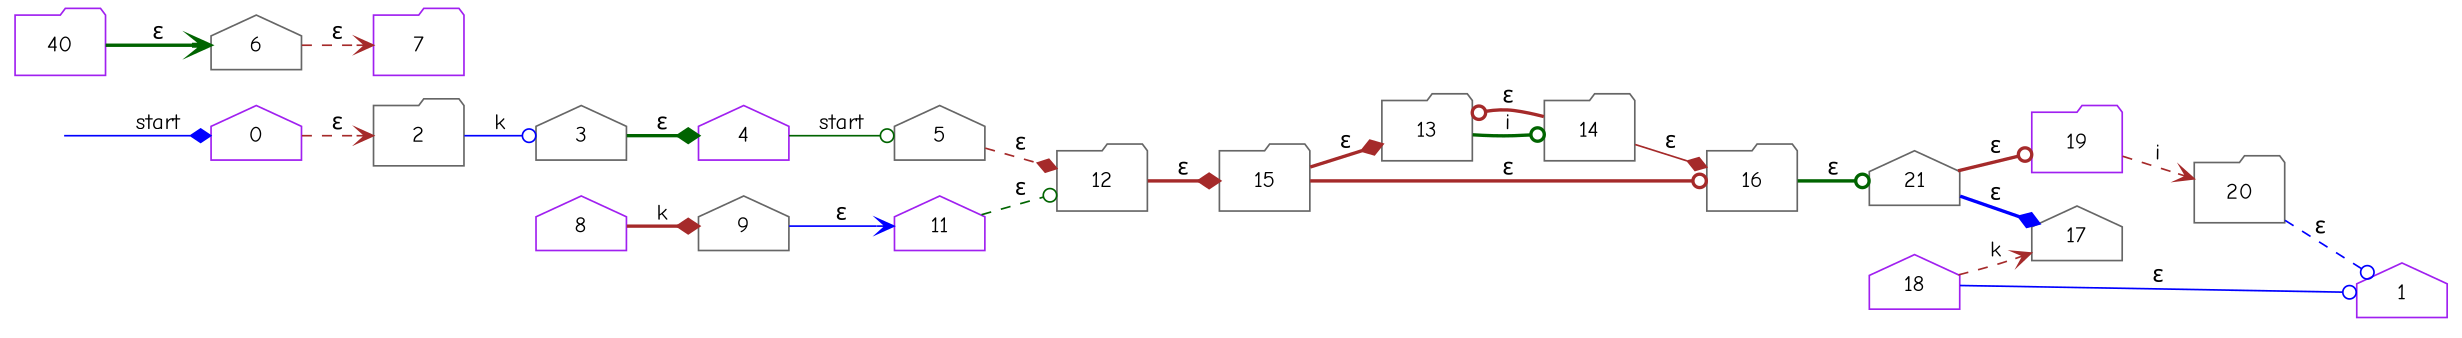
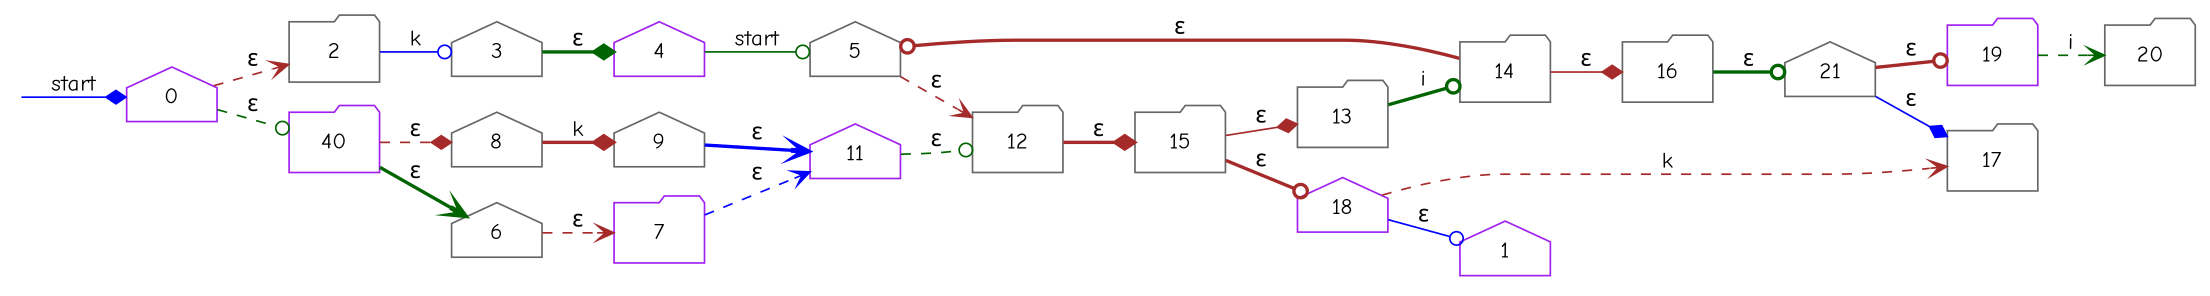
edge "14" -> "13": now "14" -> "5"
edge "0" -> "40": added, label "ε"
edge "40" -> "8": added, label "ε"
edge "5" -> "12": arrowhead diamond -> vee
edge "15" -> "13": style bold -> solid
edge "19" -> "20": color brown -> darkgreen
edge "15" -> "16": now "15" -> "18"
edge "7" -> "11": added, label "ε"
edge "21" -> "17": style bold -> solid
node "8": color purple -> gray40
edge "9" -> "11": style solid -> bold
node "17": shape house -> folder
edge "20" -> "1": removed, label "ε"
